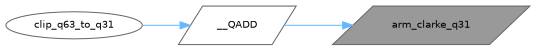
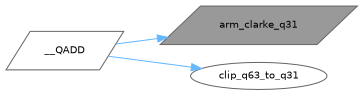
edge "clip_q63_to_q31" -> "__QADD": reversed
